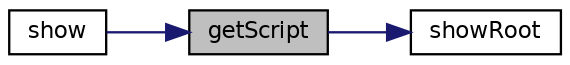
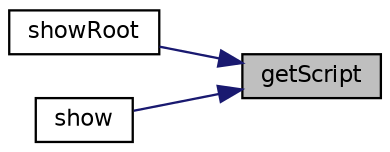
edge "getScript" -> "showRoot": reversed
